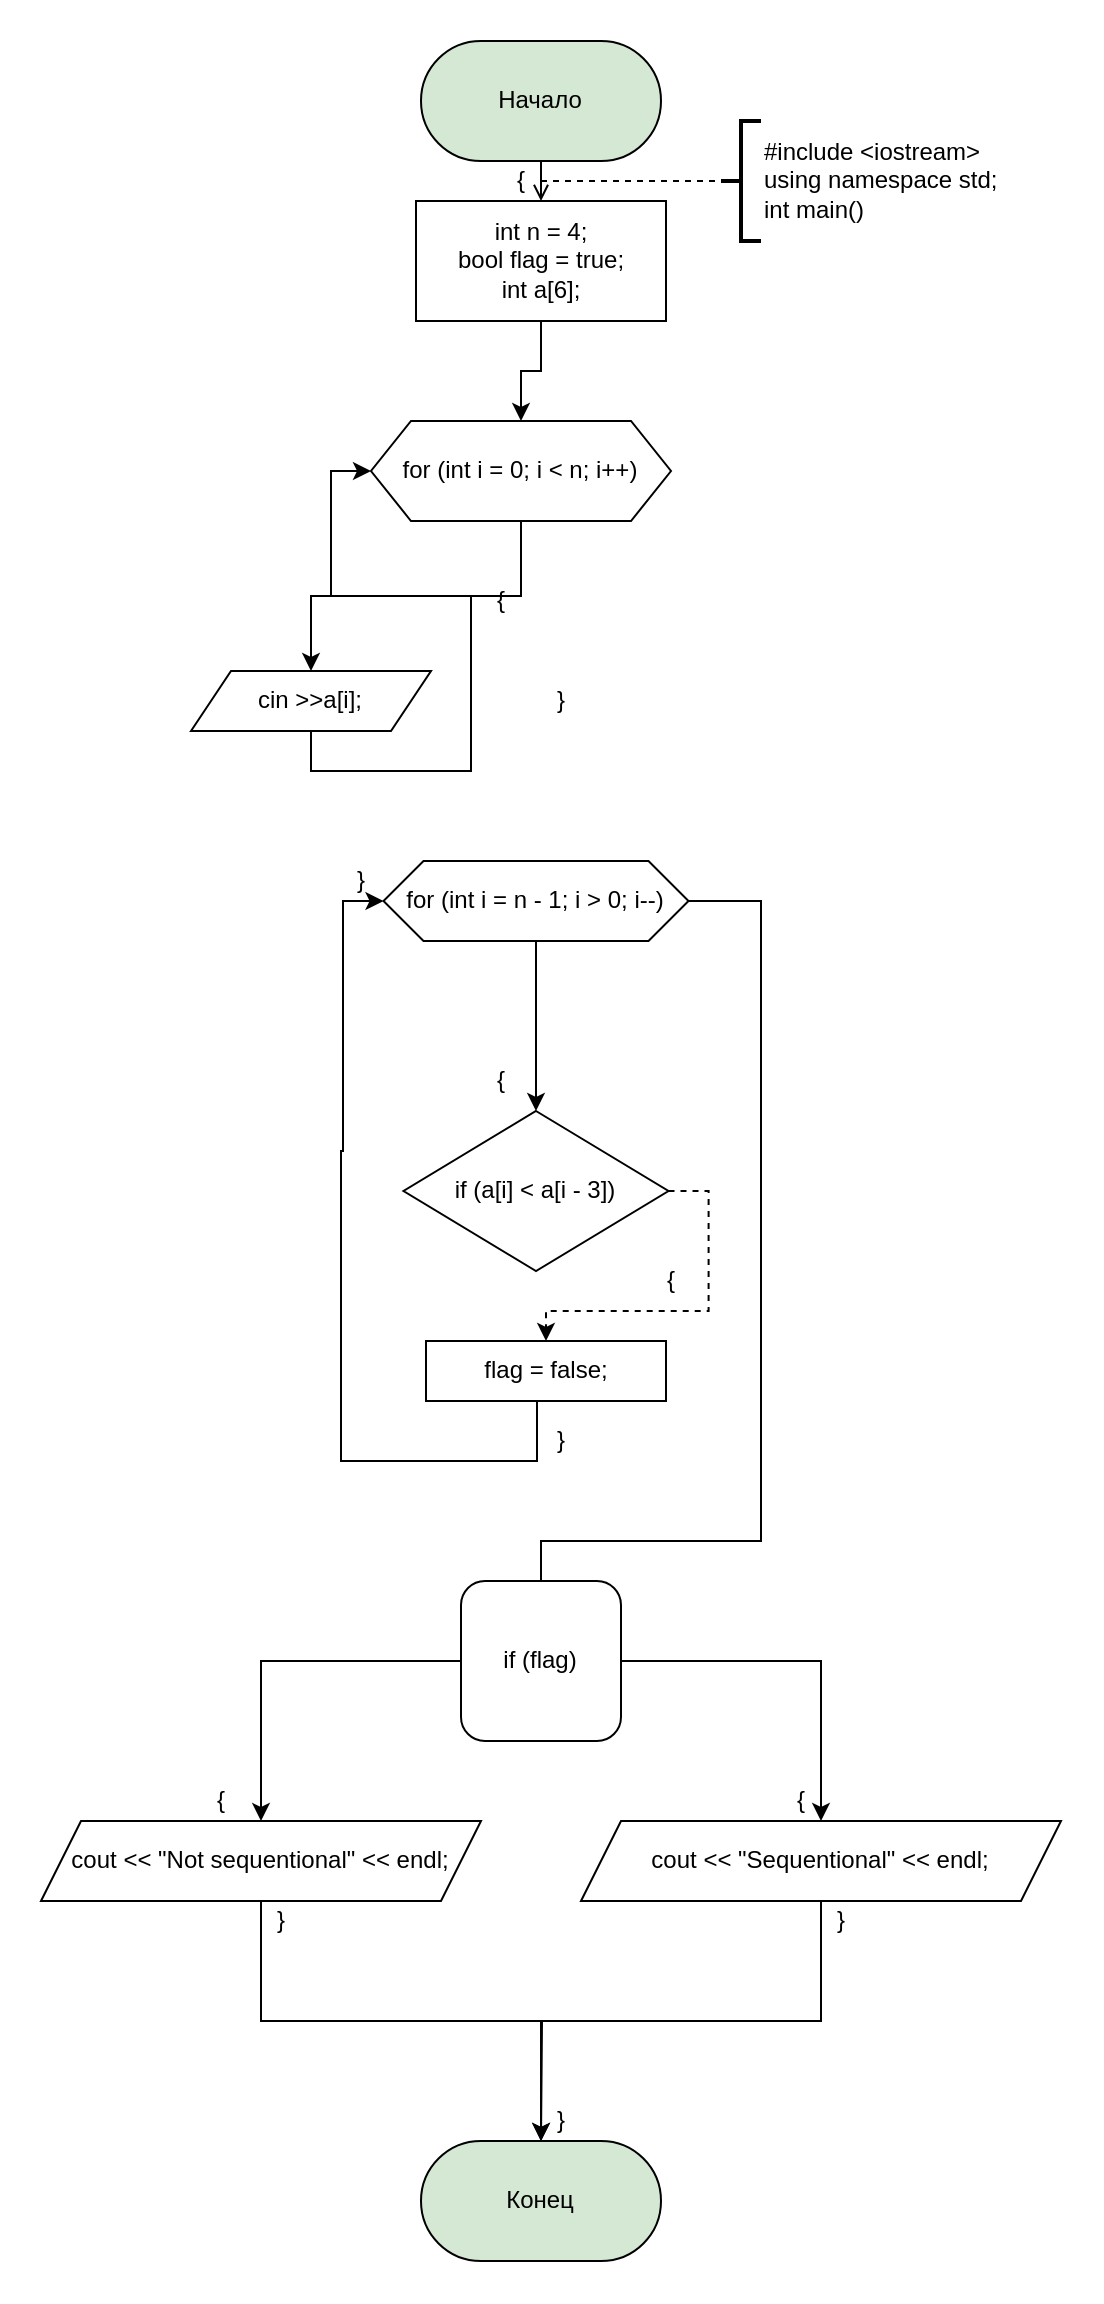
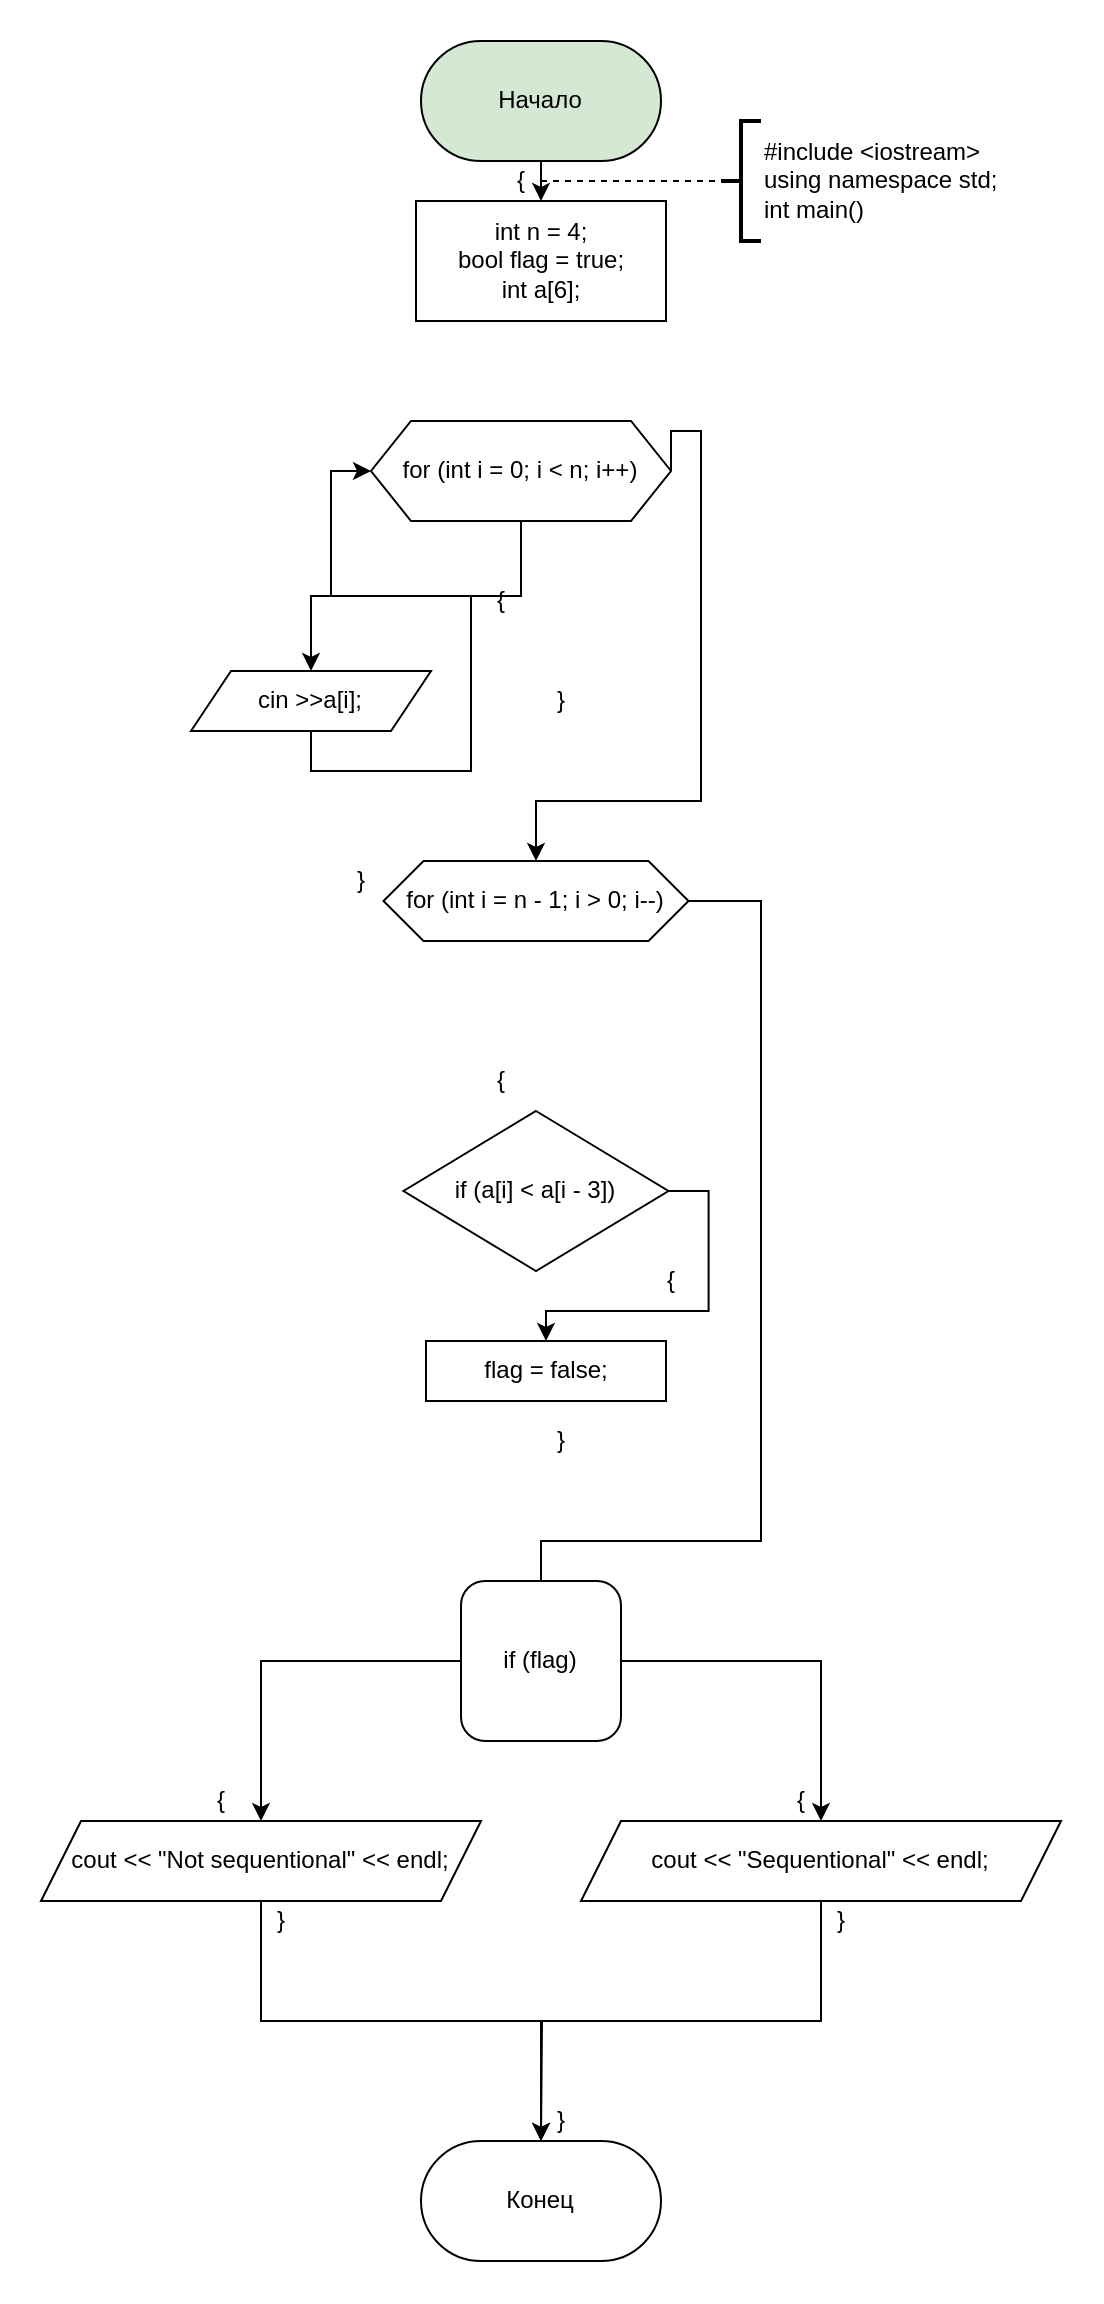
edge "Начало" -> "int n = 4; bool flag = true; int a[6];": arrowhead open -> classic
edge "int n = 4; bool flag = true; int a[6];" -> "for (int i = 0; i < n; i++)": removed
edge "for (int i = 0; i < n; i++)" -> "for (int i = n - 1; i > 0; i--)": added
edge "for (int i = n - 1; i > 0; i--)" -> "if (a[i] < a[i - 3])": removed
edge "flag = false;" -> "for (int i = n - 1; i > 0; i--)": removed
edge "if (a[i] < a[i - 3])" -> "flag = false;": style dashed -> solid
node "Конец": fillcolor #d5e8d4 -> #ffffff
